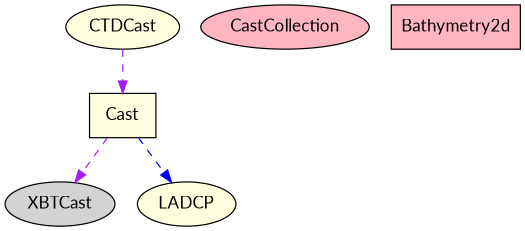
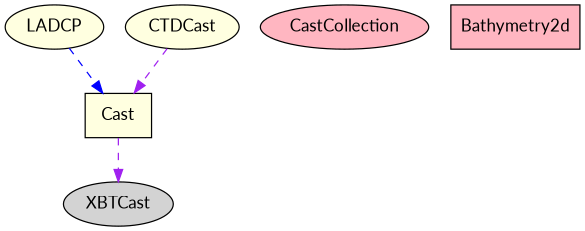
edge "Cast" -> "LADCP": reversed
